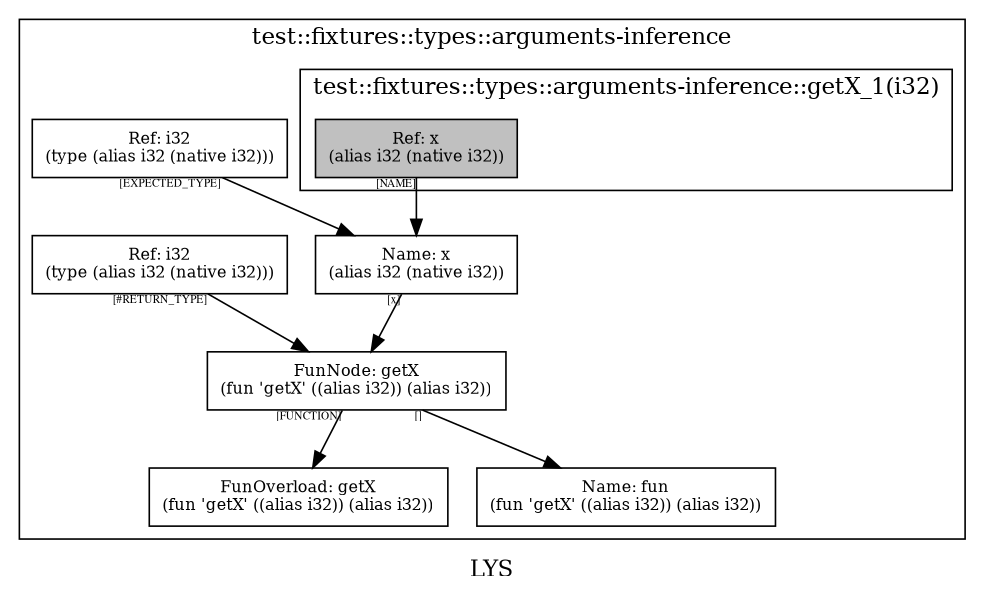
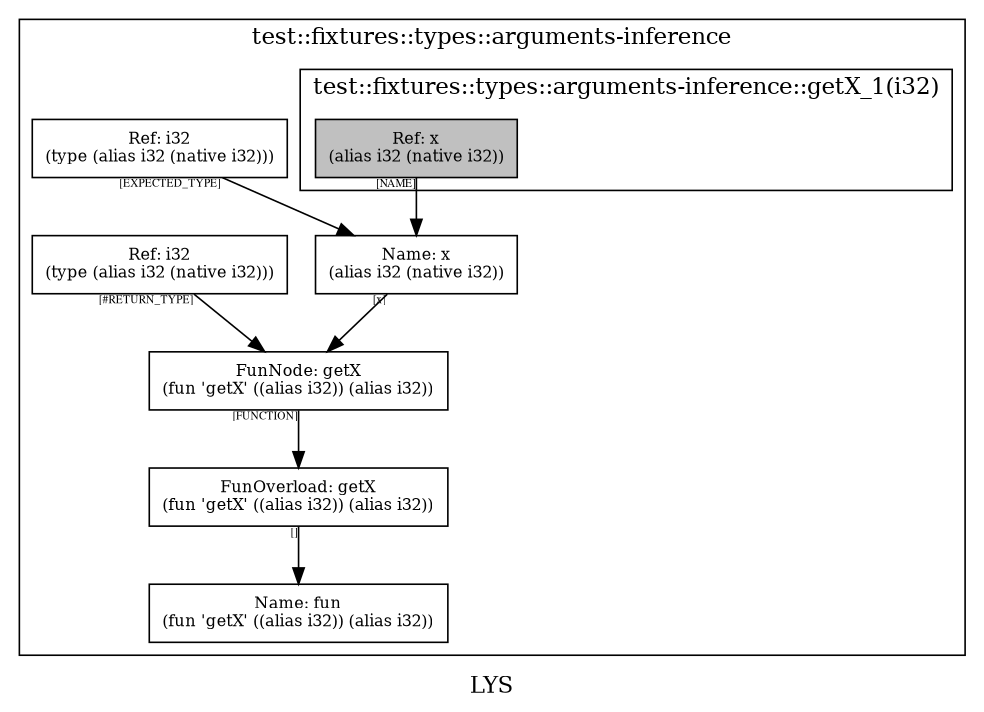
edge "FunNode: getX (fun 'getX' ((alias i32)) (alias i32))" -> "Name: fun (fun 'getX' ((alias i32)) (alias i32))": now "FunOverload: getX (fun 'getX' ((alias i32)) (alias i32))" -> "Name: fun (fun 'getX' ((alias i32)) (alias i32))"
